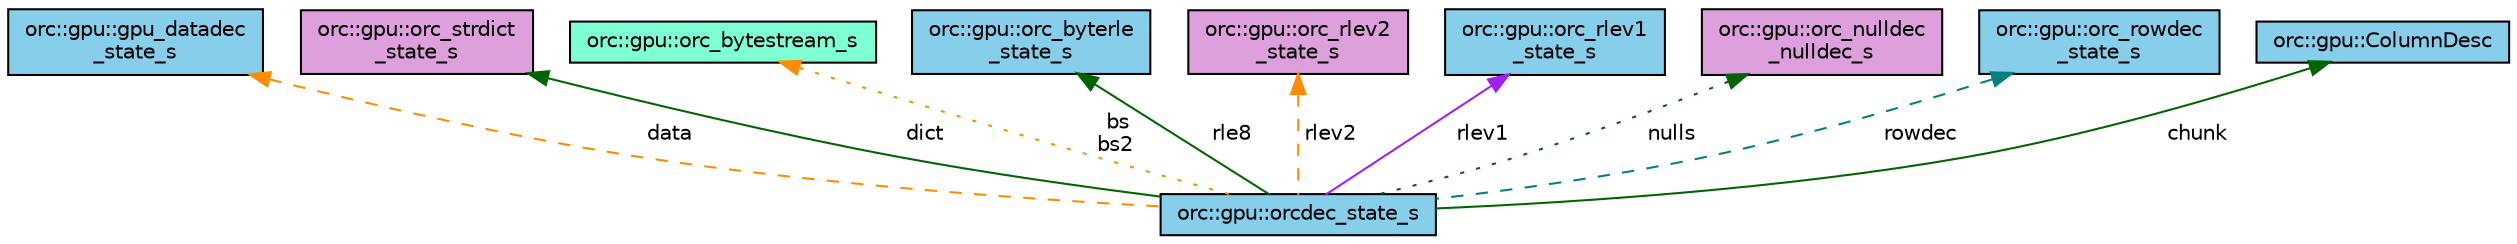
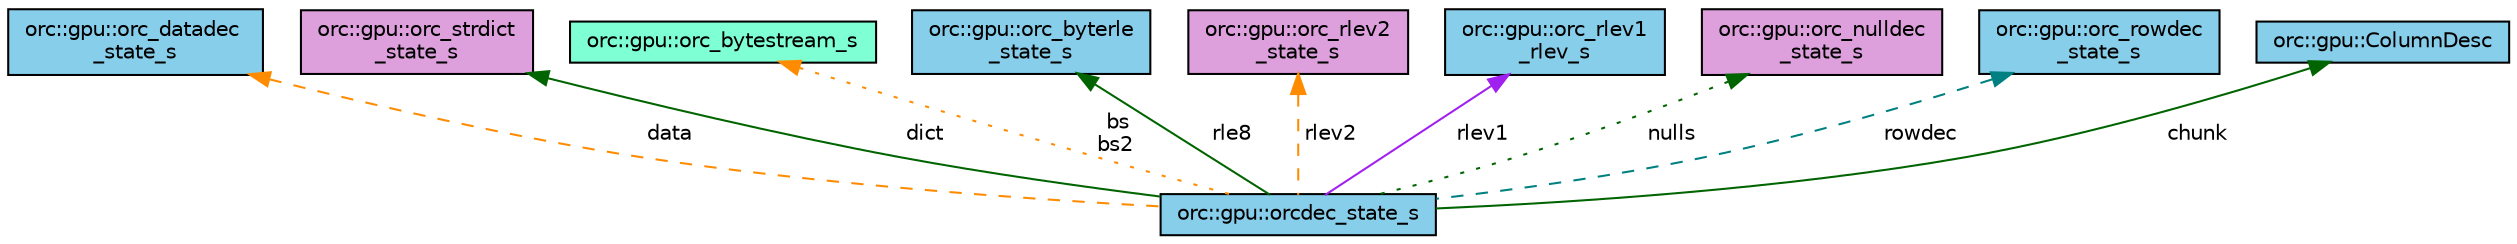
node "orc::gpu::gpu_datadec _state_s": label "orc::gpu::gpu_datadec _state_s" -> "orc::gpu::orc_datadec _state_s"
node "orc::gpu::orc_rlev1 _state_s": label "orc::gpu::orc_rlev1 _state_s" -> "orc::gpu::orc_rlev1 _rlev_s"
node "orc::gpu::orc_nulldec _nulldec_s": label "orc::gpu::orc_nulldec _nulldec_s" -> "orc::gpu::orc_nulldec _state_s"
